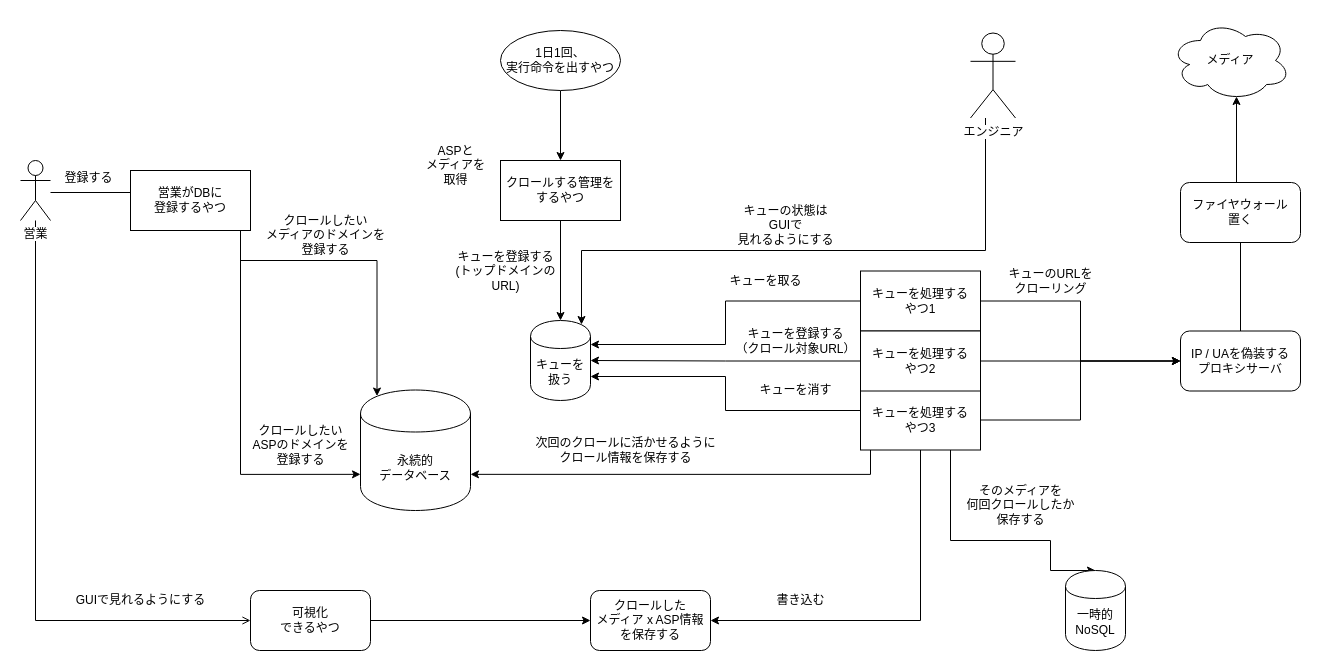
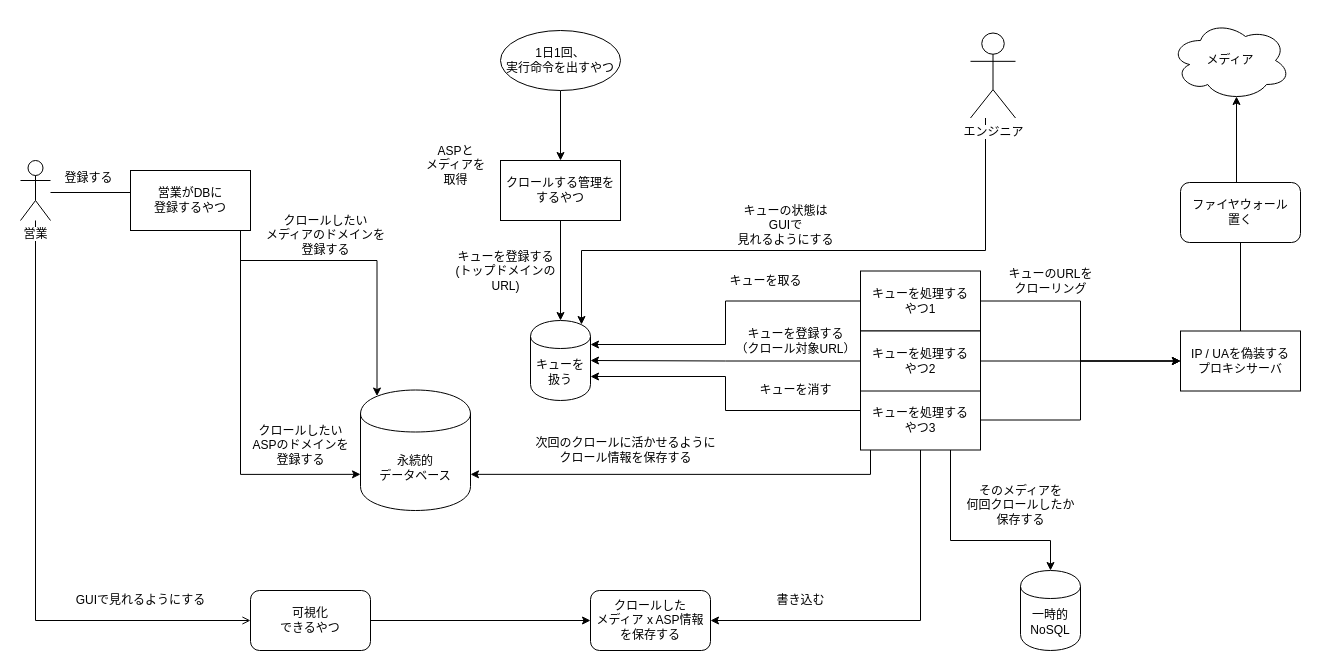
node "IP / UAを偽装する プロキシサーバ": shape rounded rectangle -> rectangle
node "一時的 NoSQL": moved (1096, 611) -> (1051, 611)
